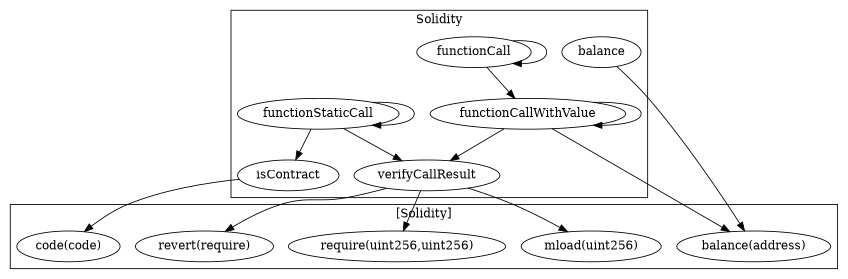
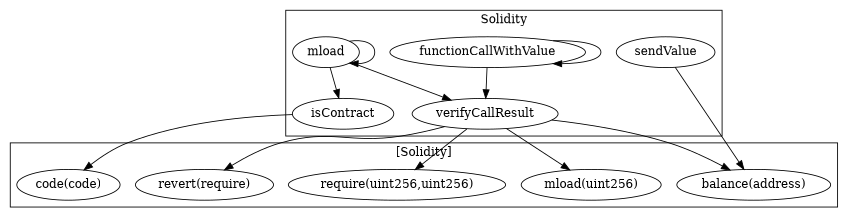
node "functionCall": removed
node "balance": label "balance" -> "sendValue"
node "functionStaticCall": label "functionStaticCall" -> "mload"
edge "functionCallWithValue" -> "balance(address)": now "verifyCallResult" -> "balance(address)"
